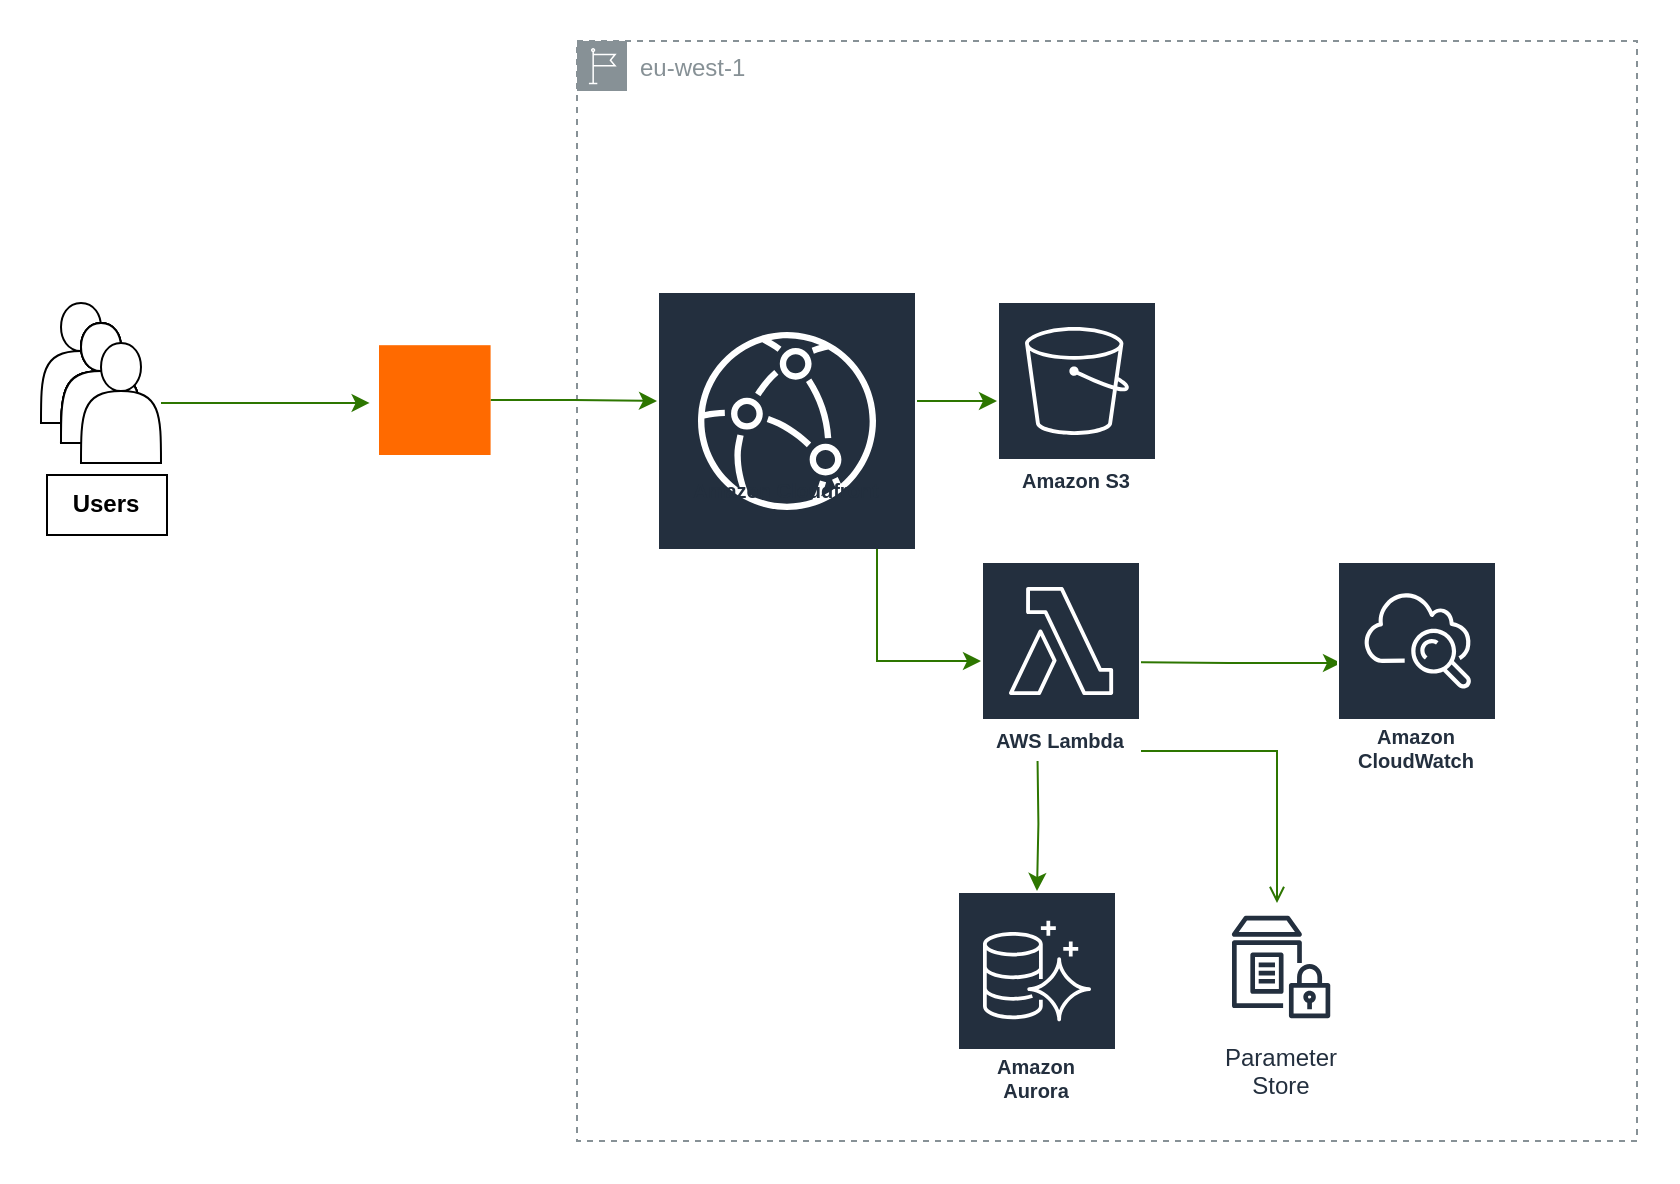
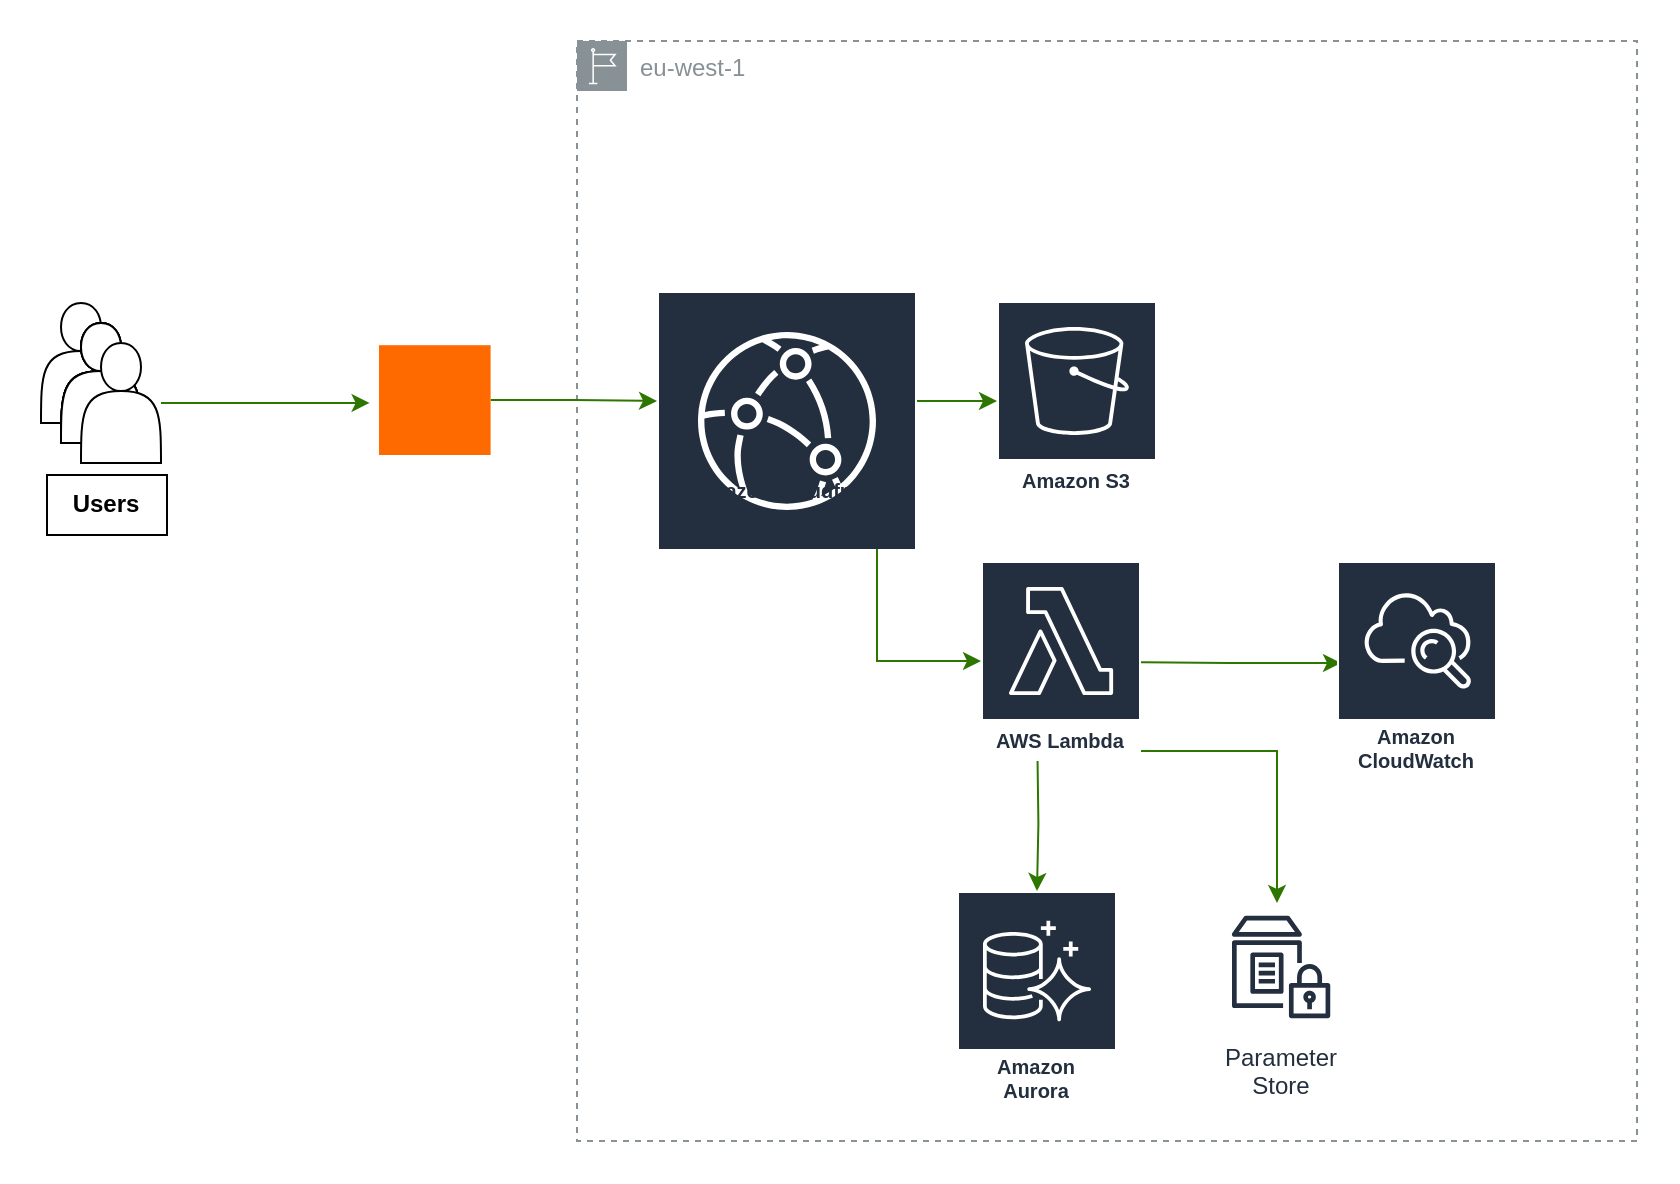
edge "AWS Lambda" -> "Parameter Store": arrowhead open -> classic
